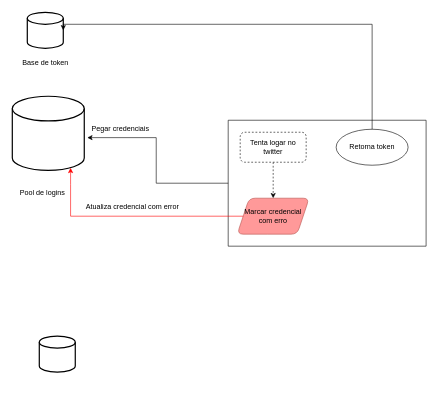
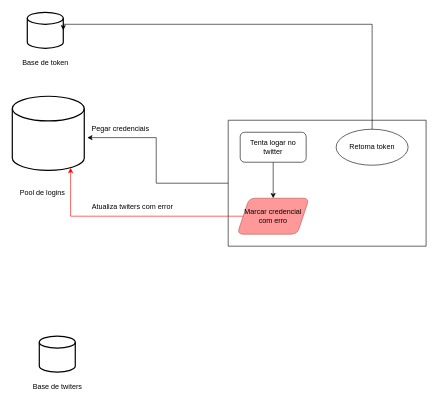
node "Tenta logar no twitter": style dashed -> solid
edge "Tenta logar no twitter" -> "Marcar credencial com erro": style dashed -> solid
node "Atualiza credencial com error": label "Atualiza credencial com error" -> "Atualiza twiters com error"
node "Base de twiters": added
